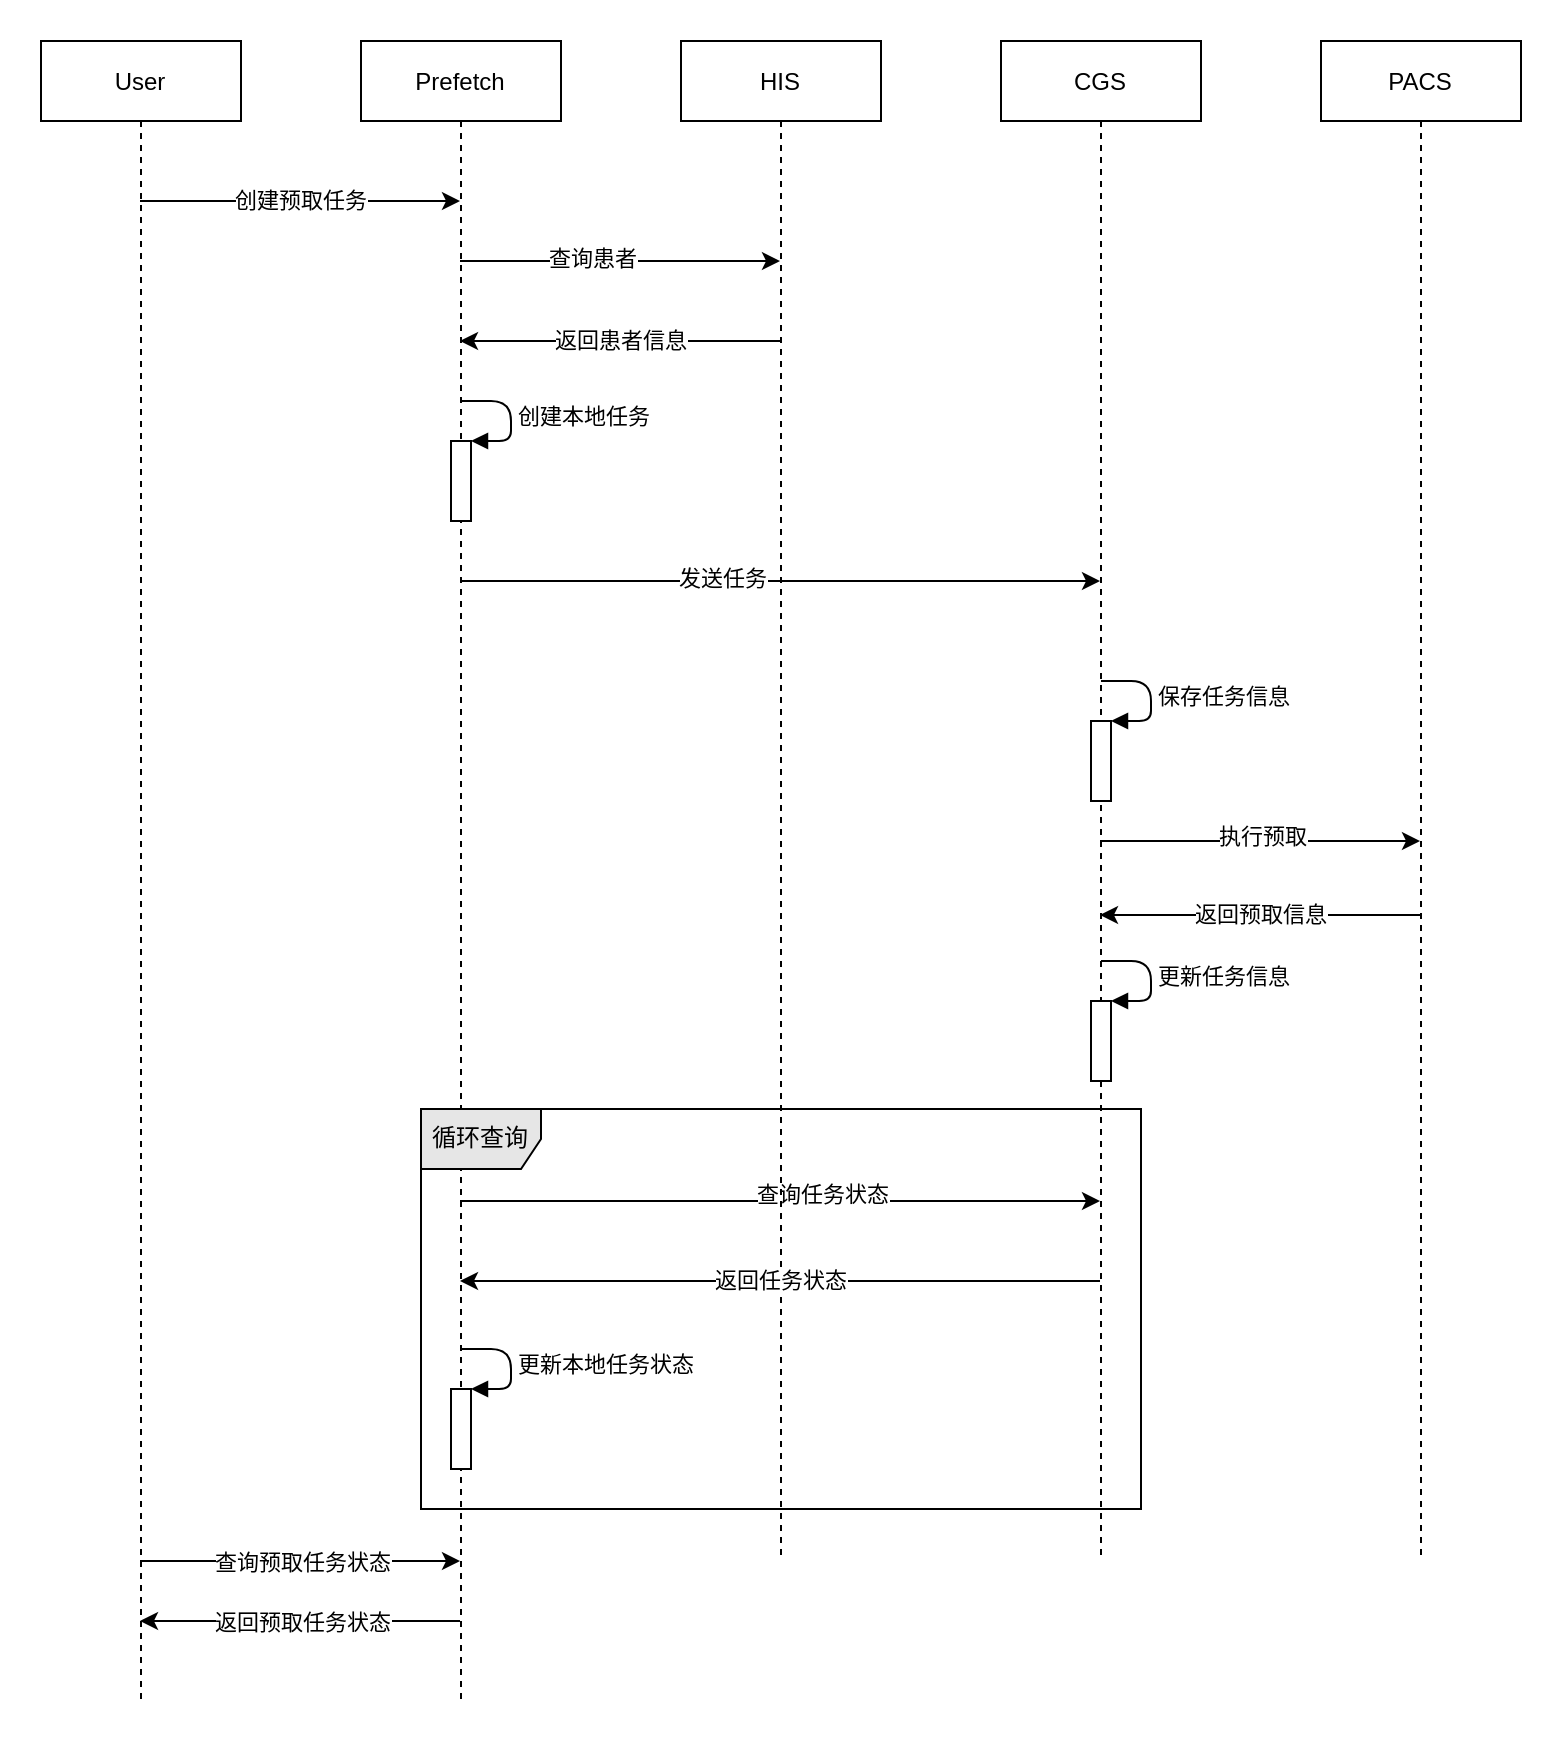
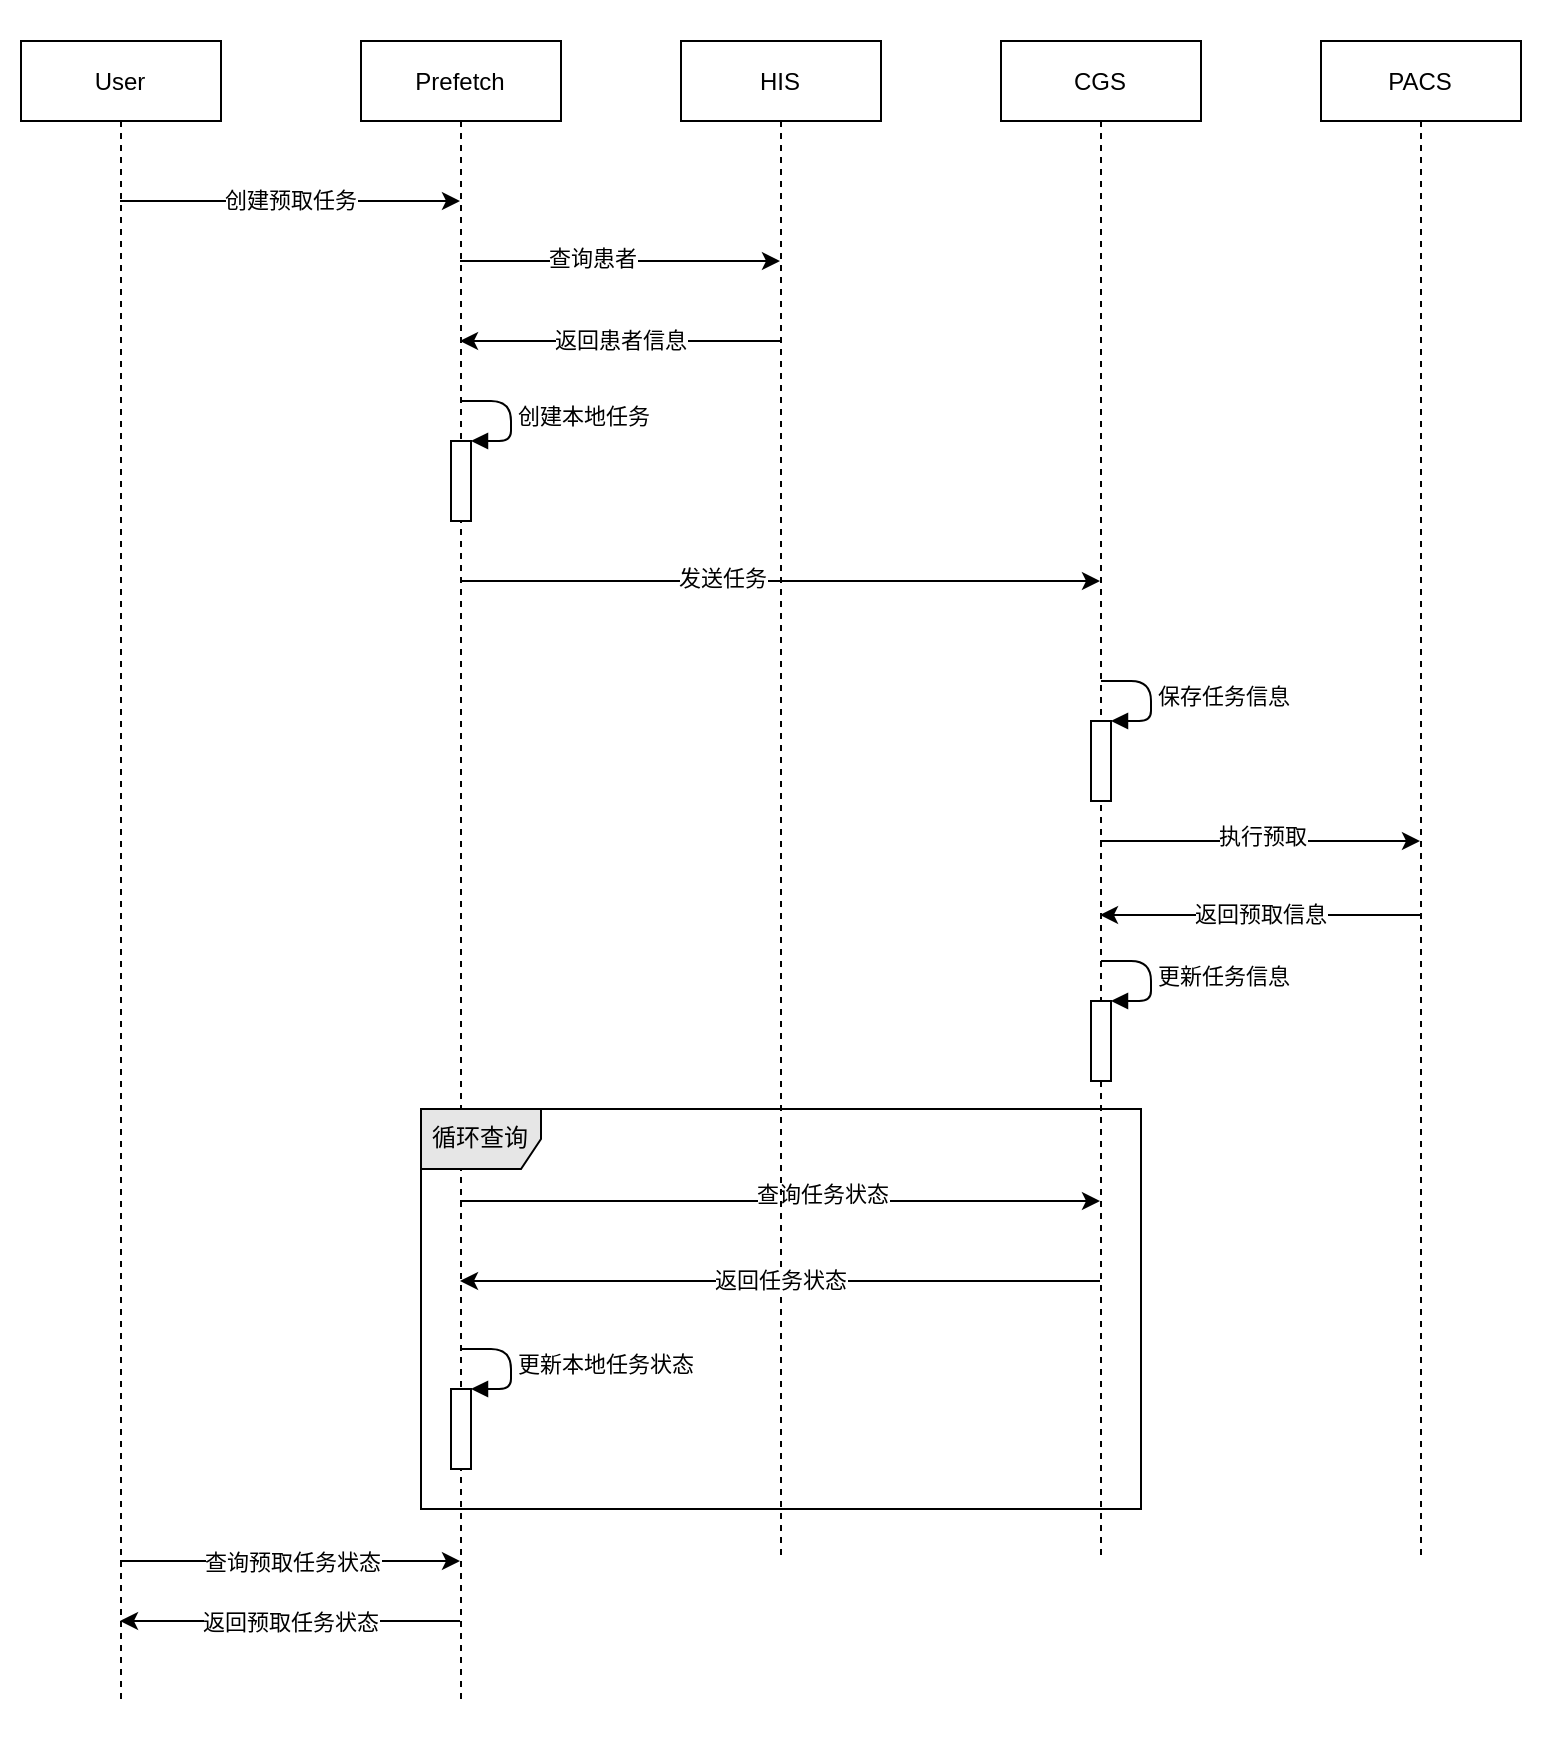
node "User": moved (141, 871) -> (121, 871)
